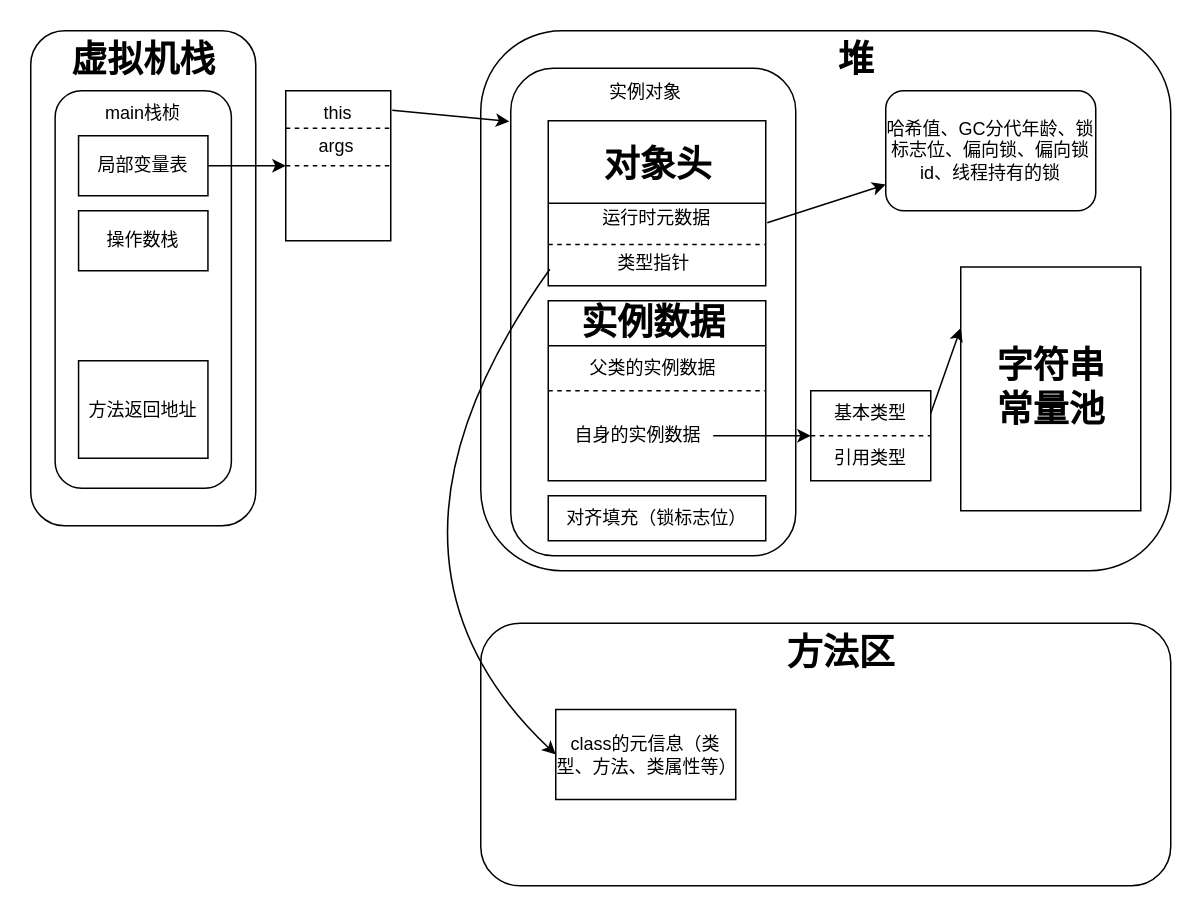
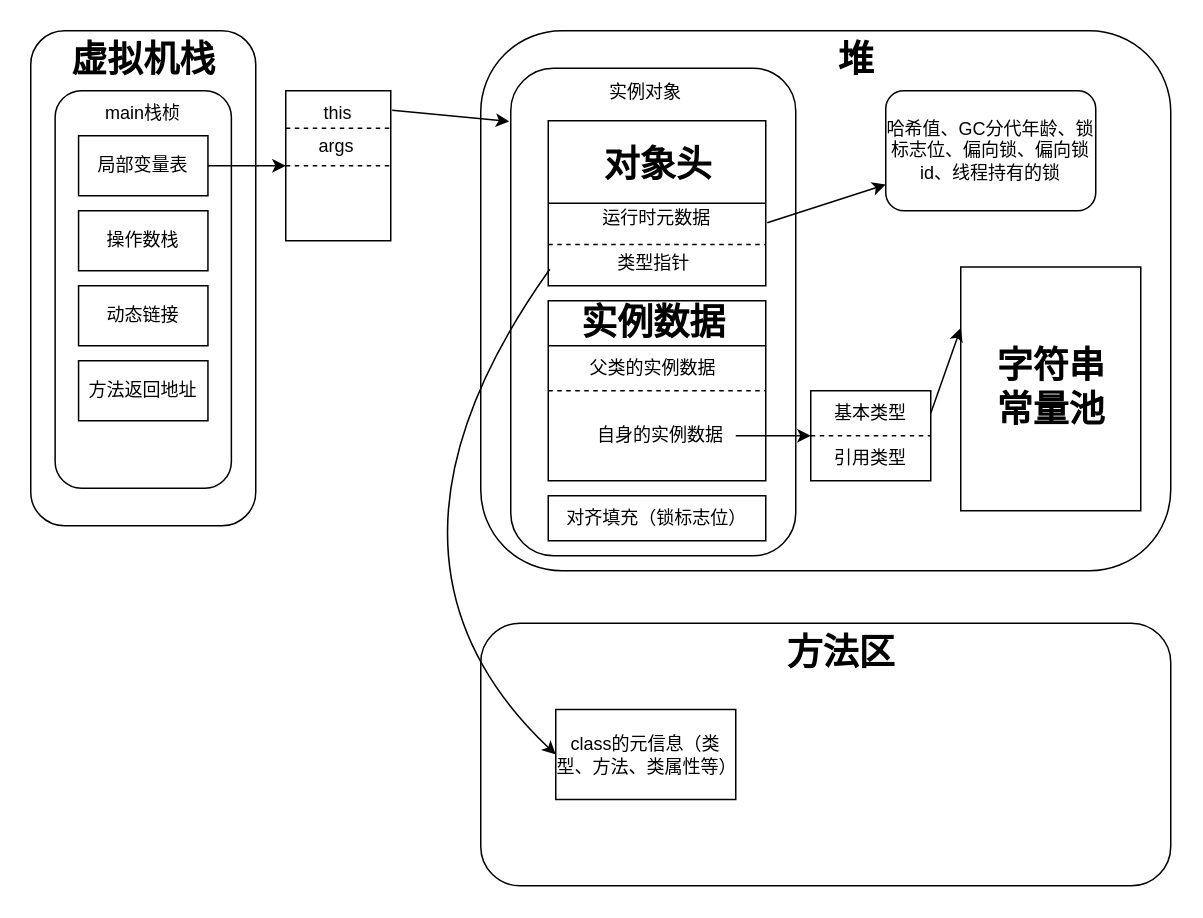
node "动态链接": added
node "方法返回地址": size 129x98 -> 129x60
node "自身的实例数据": moved (638, 436) -> (661, 436)
